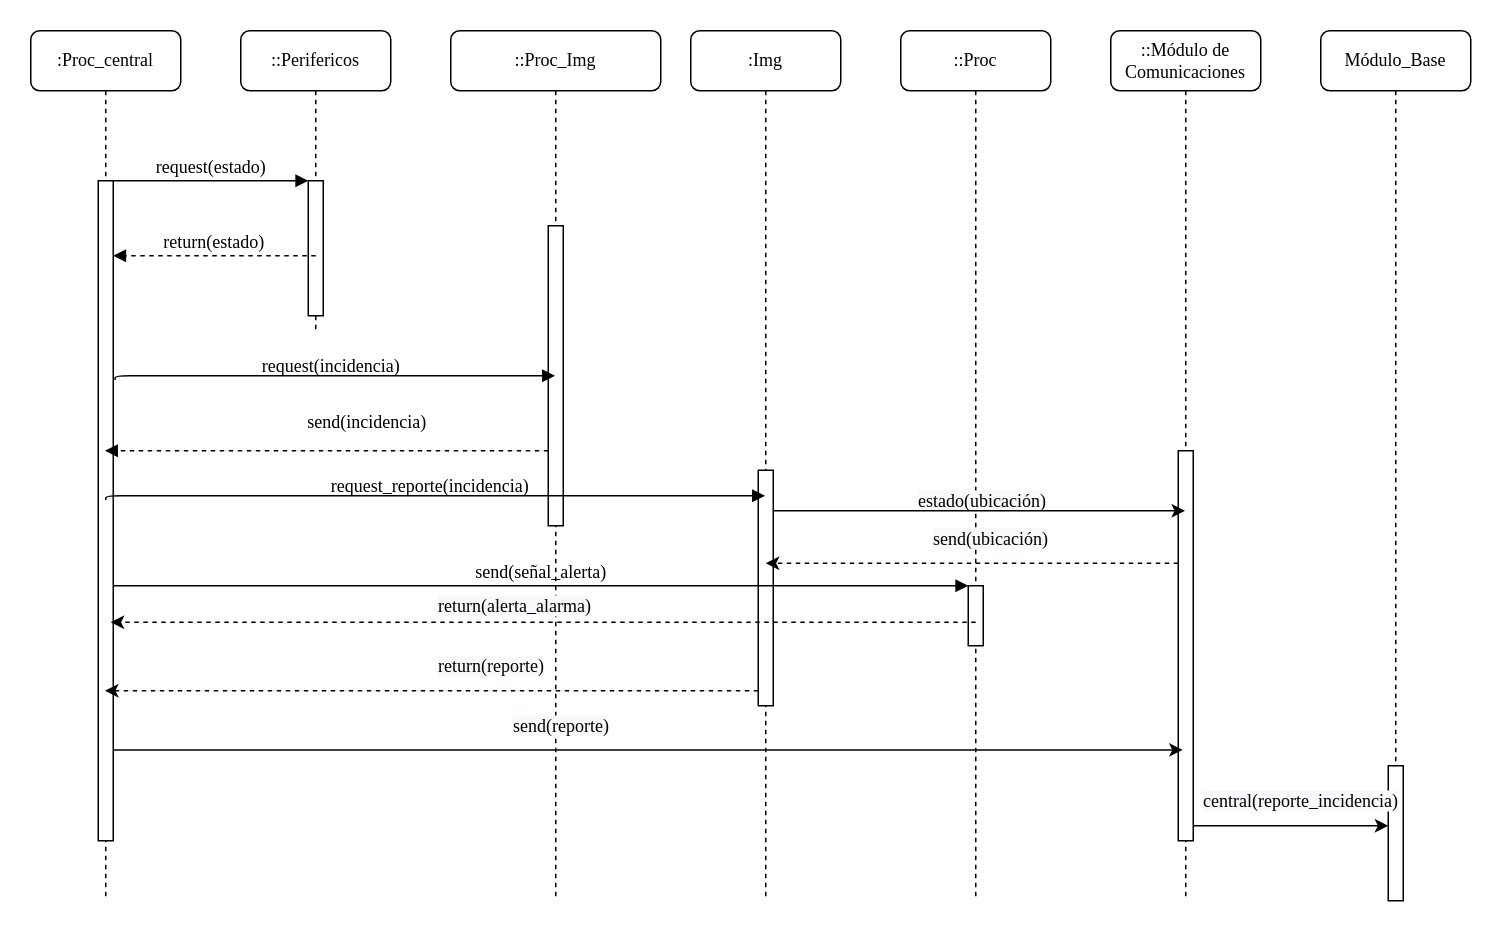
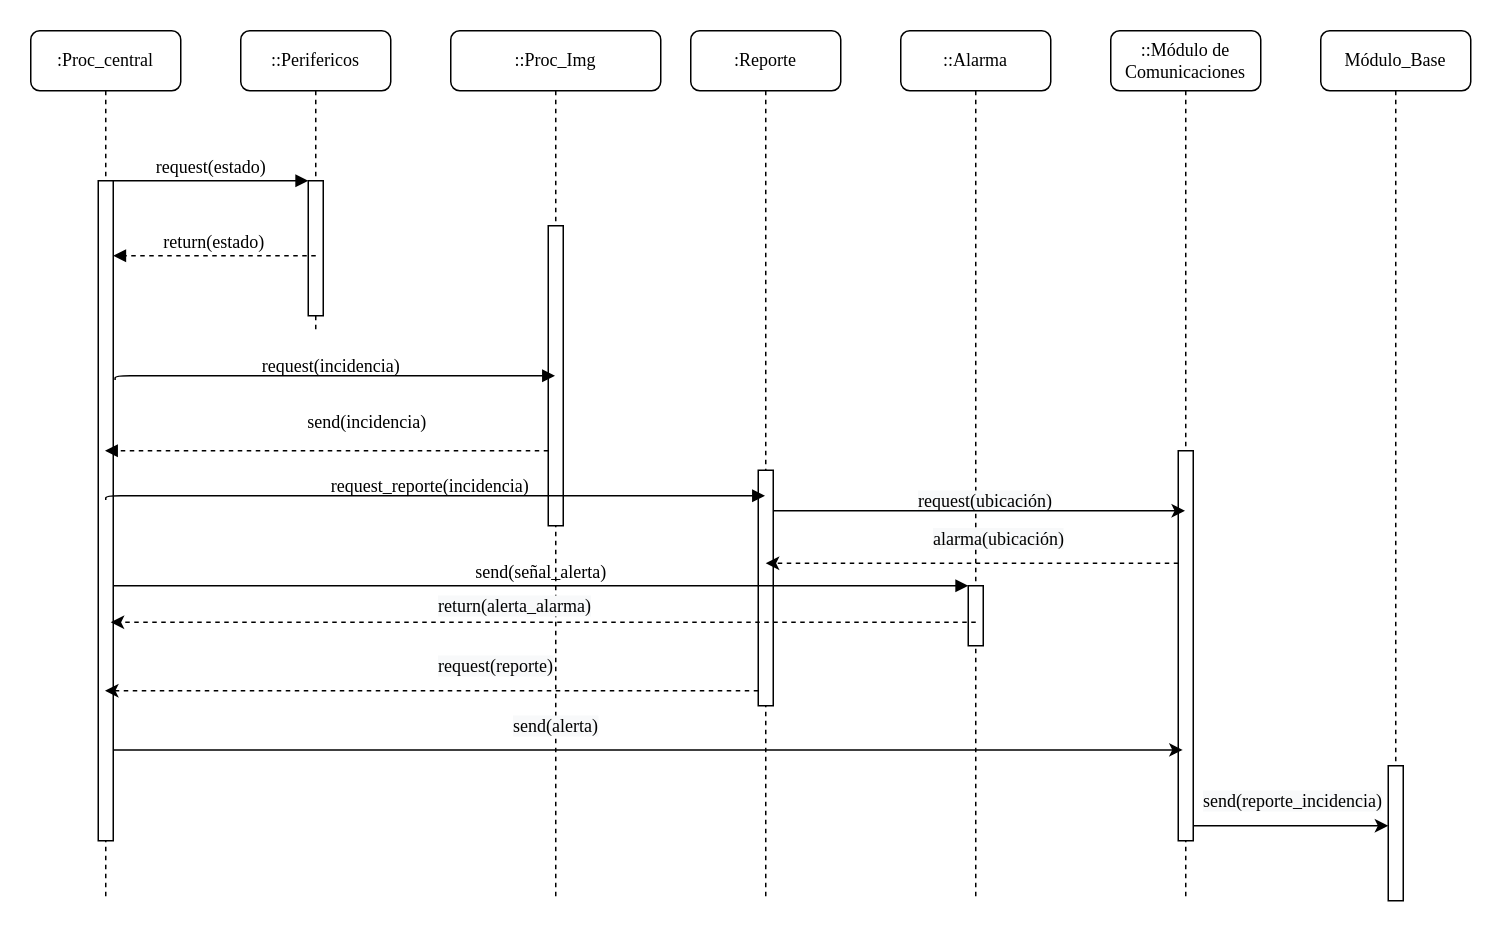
node ":Img": label ":Img" -> ":Reporte"
node "::Proc": label "::Proc" -> "::Alarma"
node "estado(ubicación)": label "estado(ubicación)" -> "request(ubicación)"
node "send(ubicación)": label "send(ubicación)" -> "alarma(ubicación)"
node "return(reporte)": label "return(reporte)" -> "request(reporte)"
node "send(reporte)": label "send(reporte)" -> "send(alerta)"
node "central(reporte_incidencia)": label "central(reporte_incidencia)" -> "send(reporte_incidencia)"
